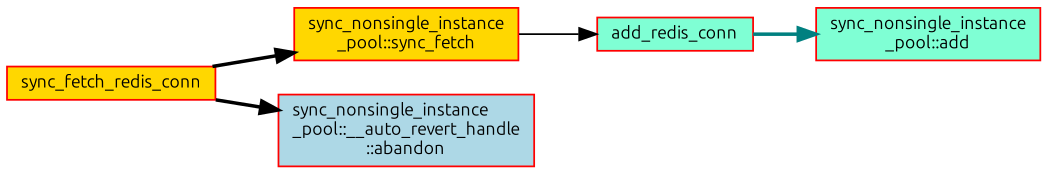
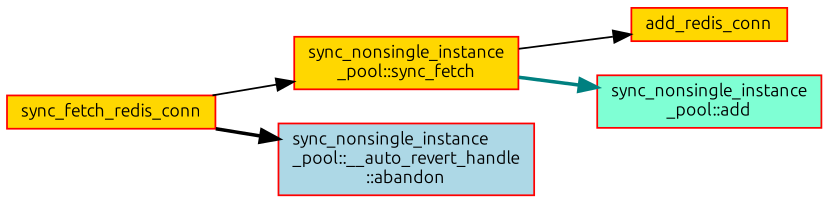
node "add_redis_conn": fillcolor aquamarine -> gold
edge "add_redis_conn" -> "sync_nonsingle_instance _pool::add": now "sync_nonsingle_instance _pool::sync_fetch" -> "sync_nonsingle_instance _pool::add"
edge "sync_fetch_redis_conn" -> "sync_nonsingle_instance _pool::sync_fetch": style bold -> solid
